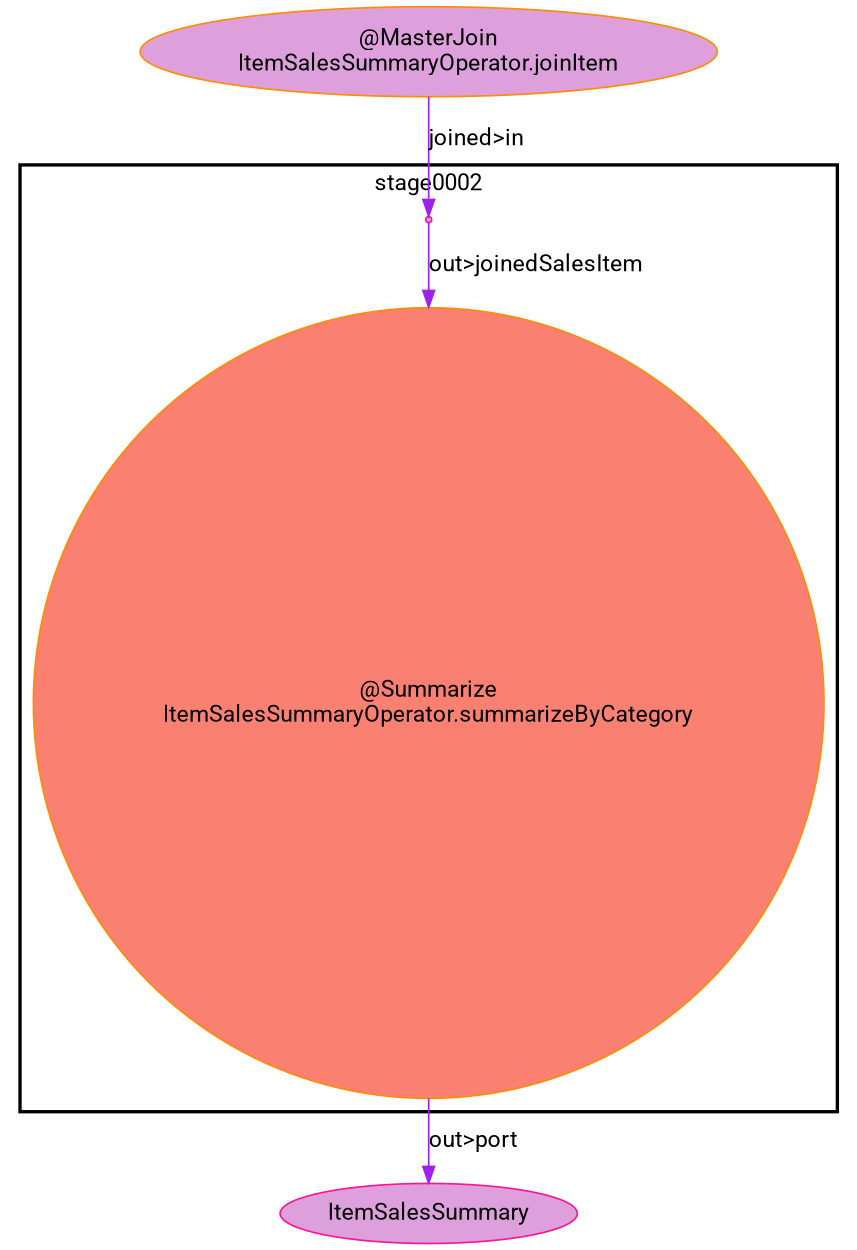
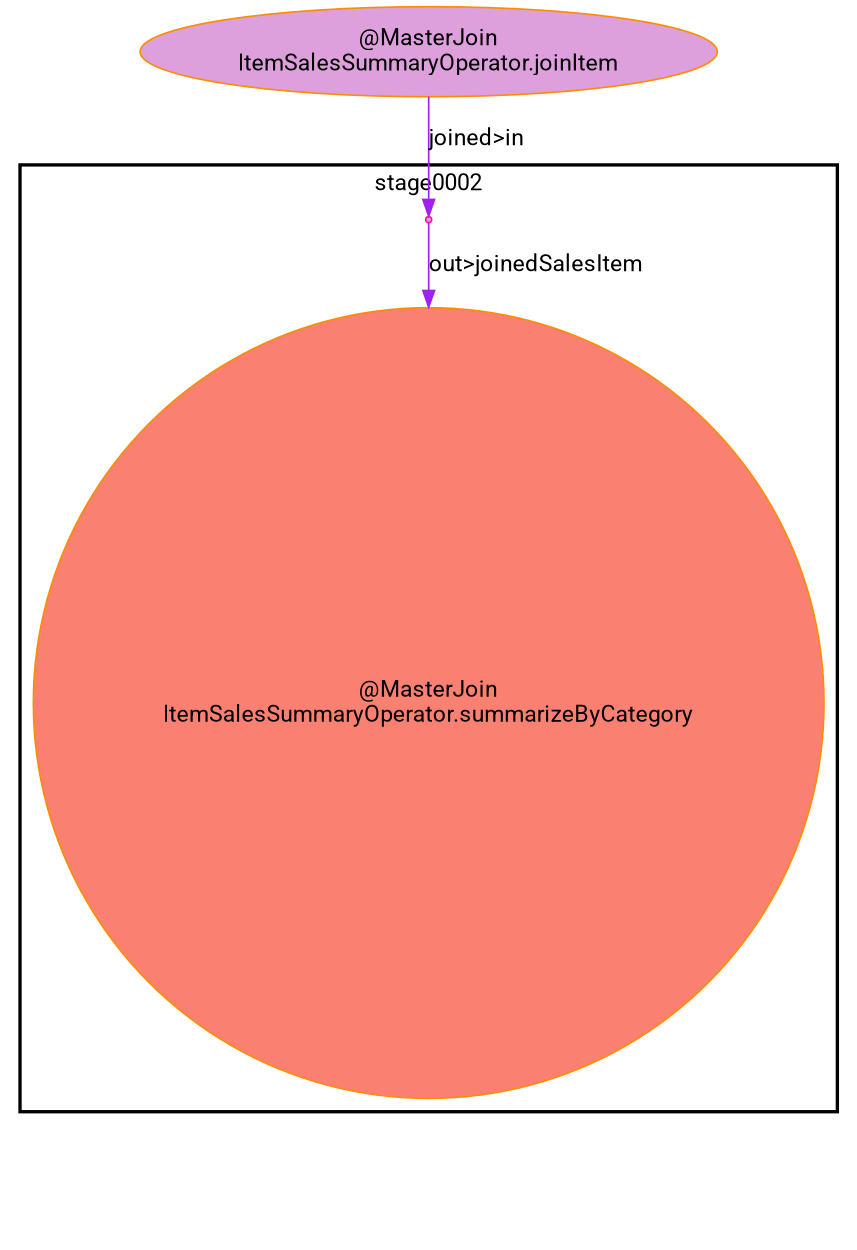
node "@Summarize ItemSalesSummaryOperator.summarizeByCategory": label "@Summarize ItemSalesSummaryOperator.summarizeByCategory" -> "@MasterJoin ItemSalesSummaryOperator.summarizeByCategory"
node "ItemSalesSummary": removed
